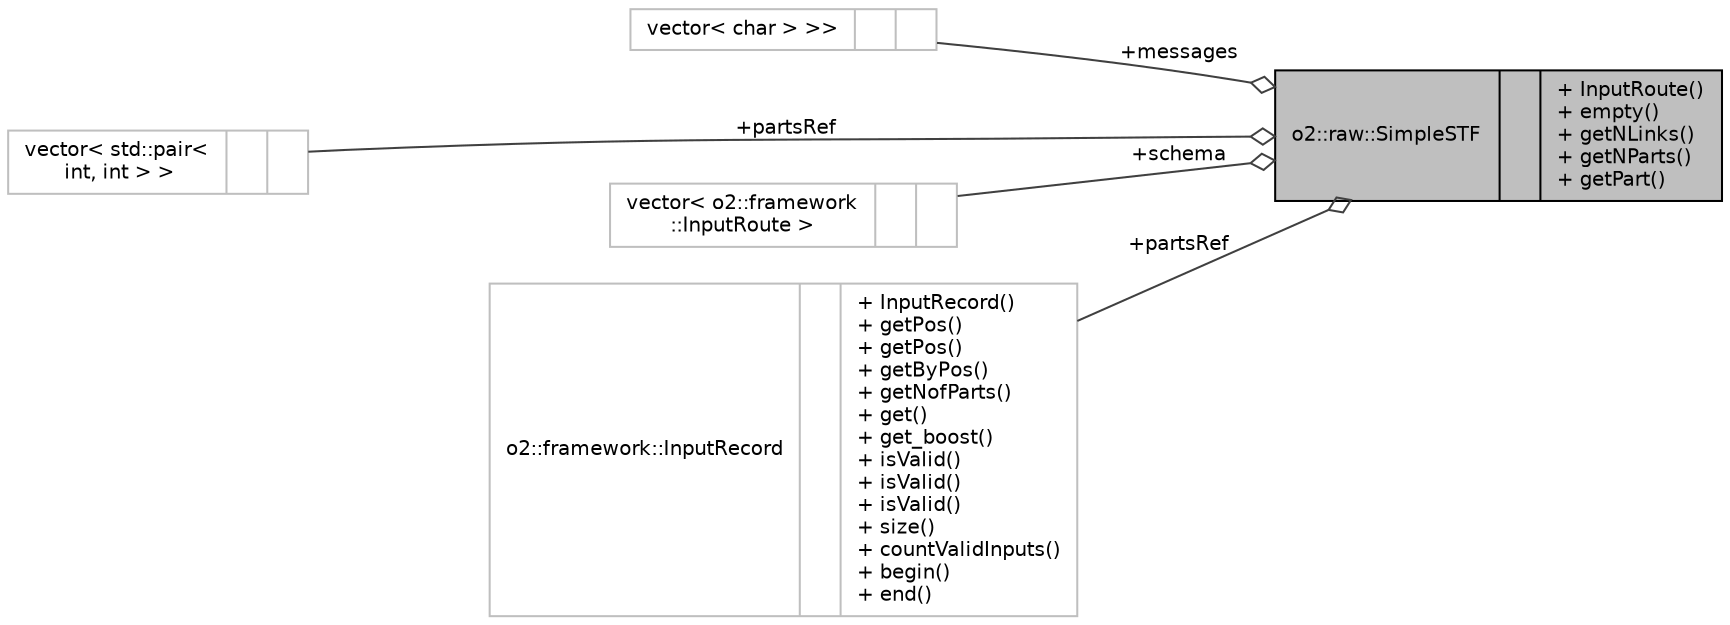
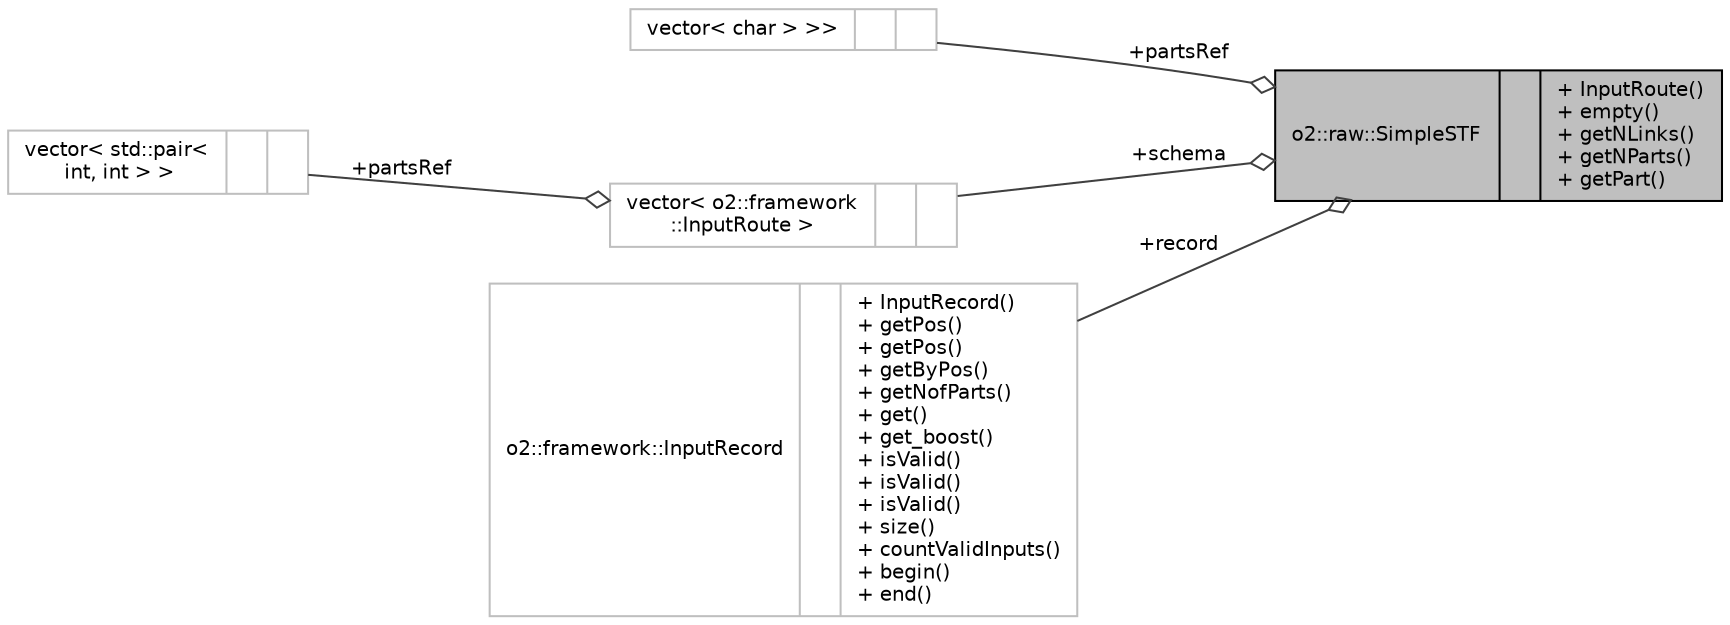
edge "vector< char > >>" -> "o2::raw::SimpleSTF": label " +messages" -> " +partsRef"
edge "vector< std::pair<" -> "o2::raw::SimpleSTF": now "vector< std::pair<" -> "vector< o2::framework"
edge "o2::framework::InputRecord" -> "o2::raw::SimpleSTF": label " +partsRef" -> " +record"
